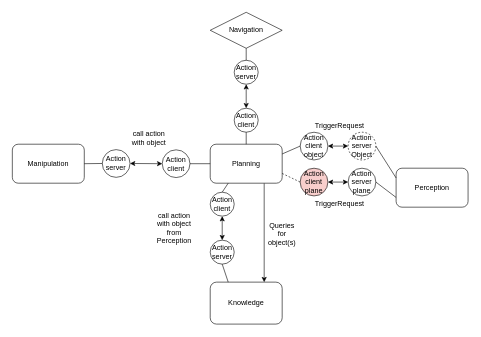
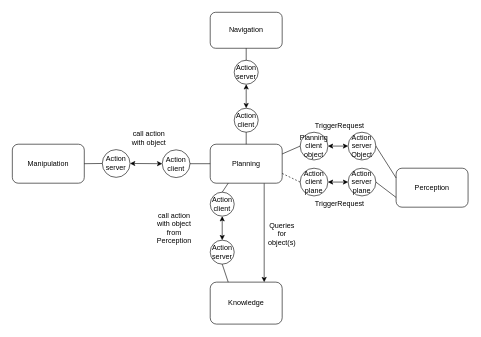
node "Navigation": shape diamond -> rounded rectangle
node "Action client object": label "Action client object" -> "Planning client object"
node "Action server Object": style dashed -> solid
node "Action client plane": fillcolor #f8cecc -> #ffffff
